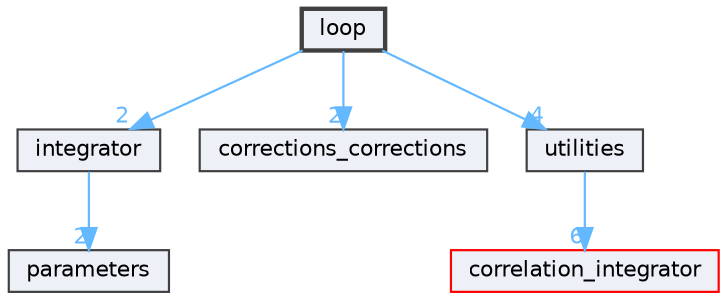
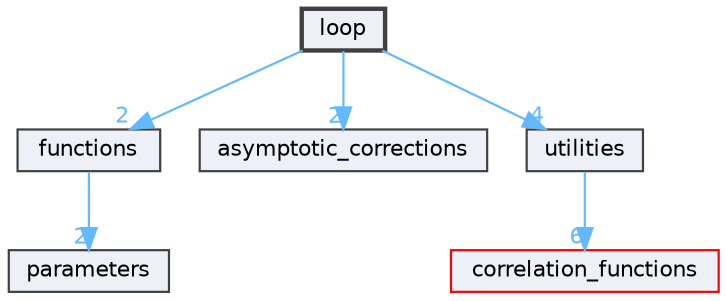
node "integrator": label "integrator" -> "functions"
node "corrections_corrections": label "corrections_corrections" -> "asymptotic_corrections"
node "correlation_integrator": label "correlation_integrator" -> "correlation_functions"
